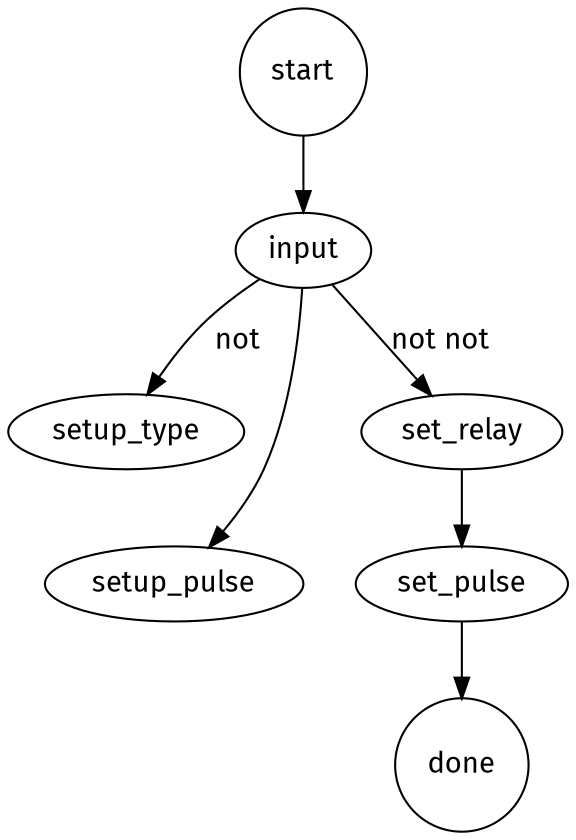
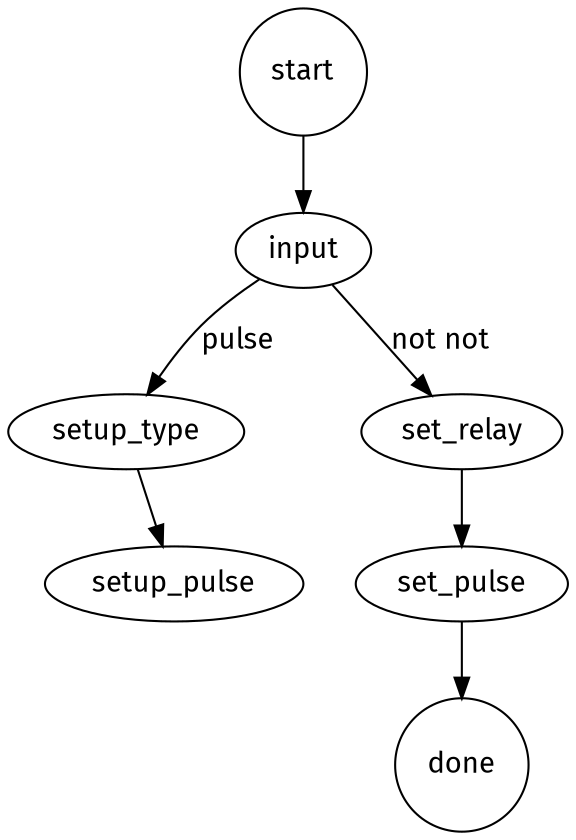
edge "input" -> "setup_type": label "not" -> "pulse"
edge "input" -> "setup_pulse": now "setup_type" -> "setup_pulse"
